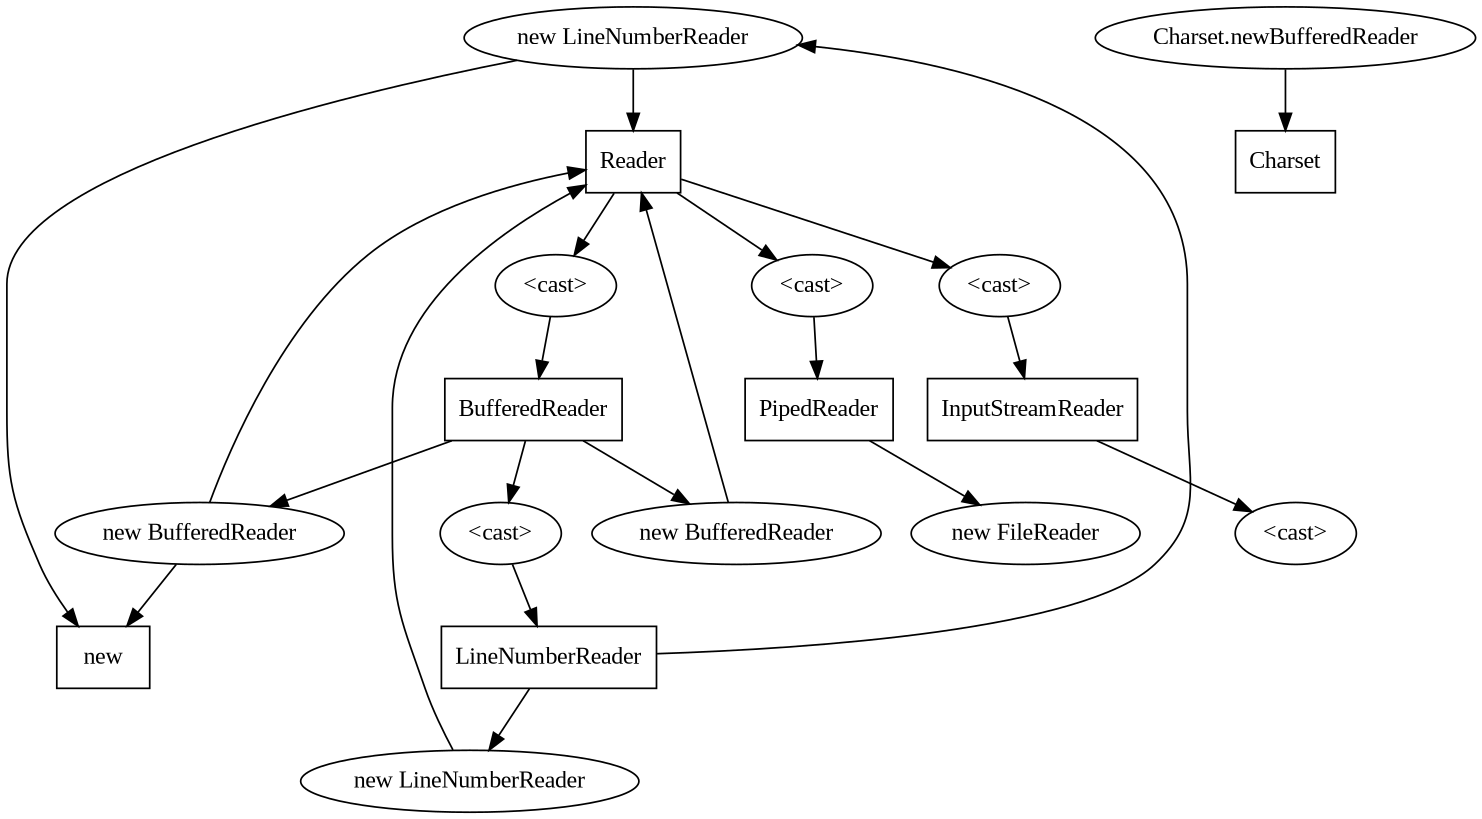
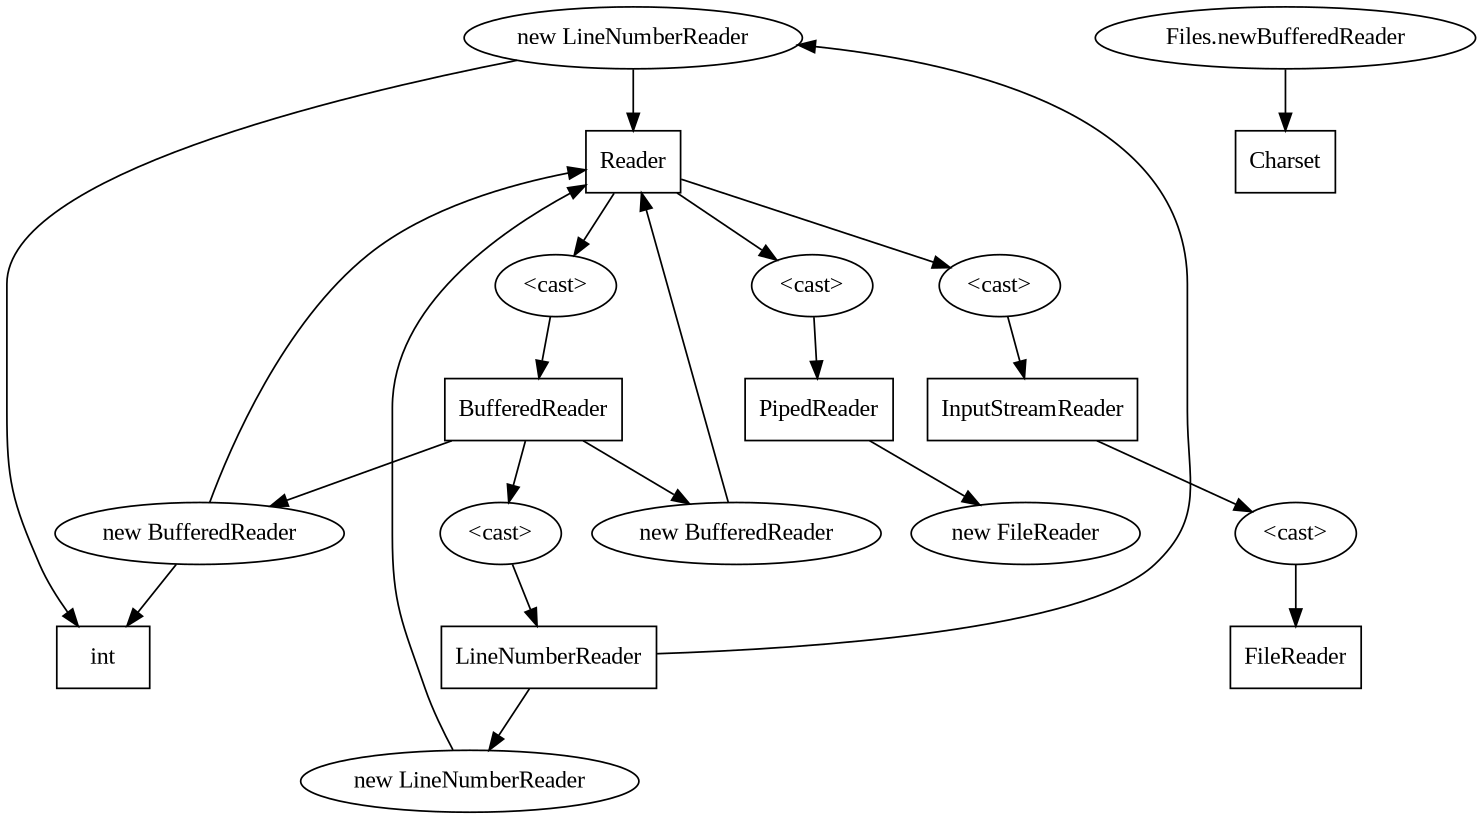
node "Charset.newBufferedReader": label "Charset.newBufferedReader" -> "Files.newBufferedReader"
node "new": label "new" -> "int"
node "FileReader": added
